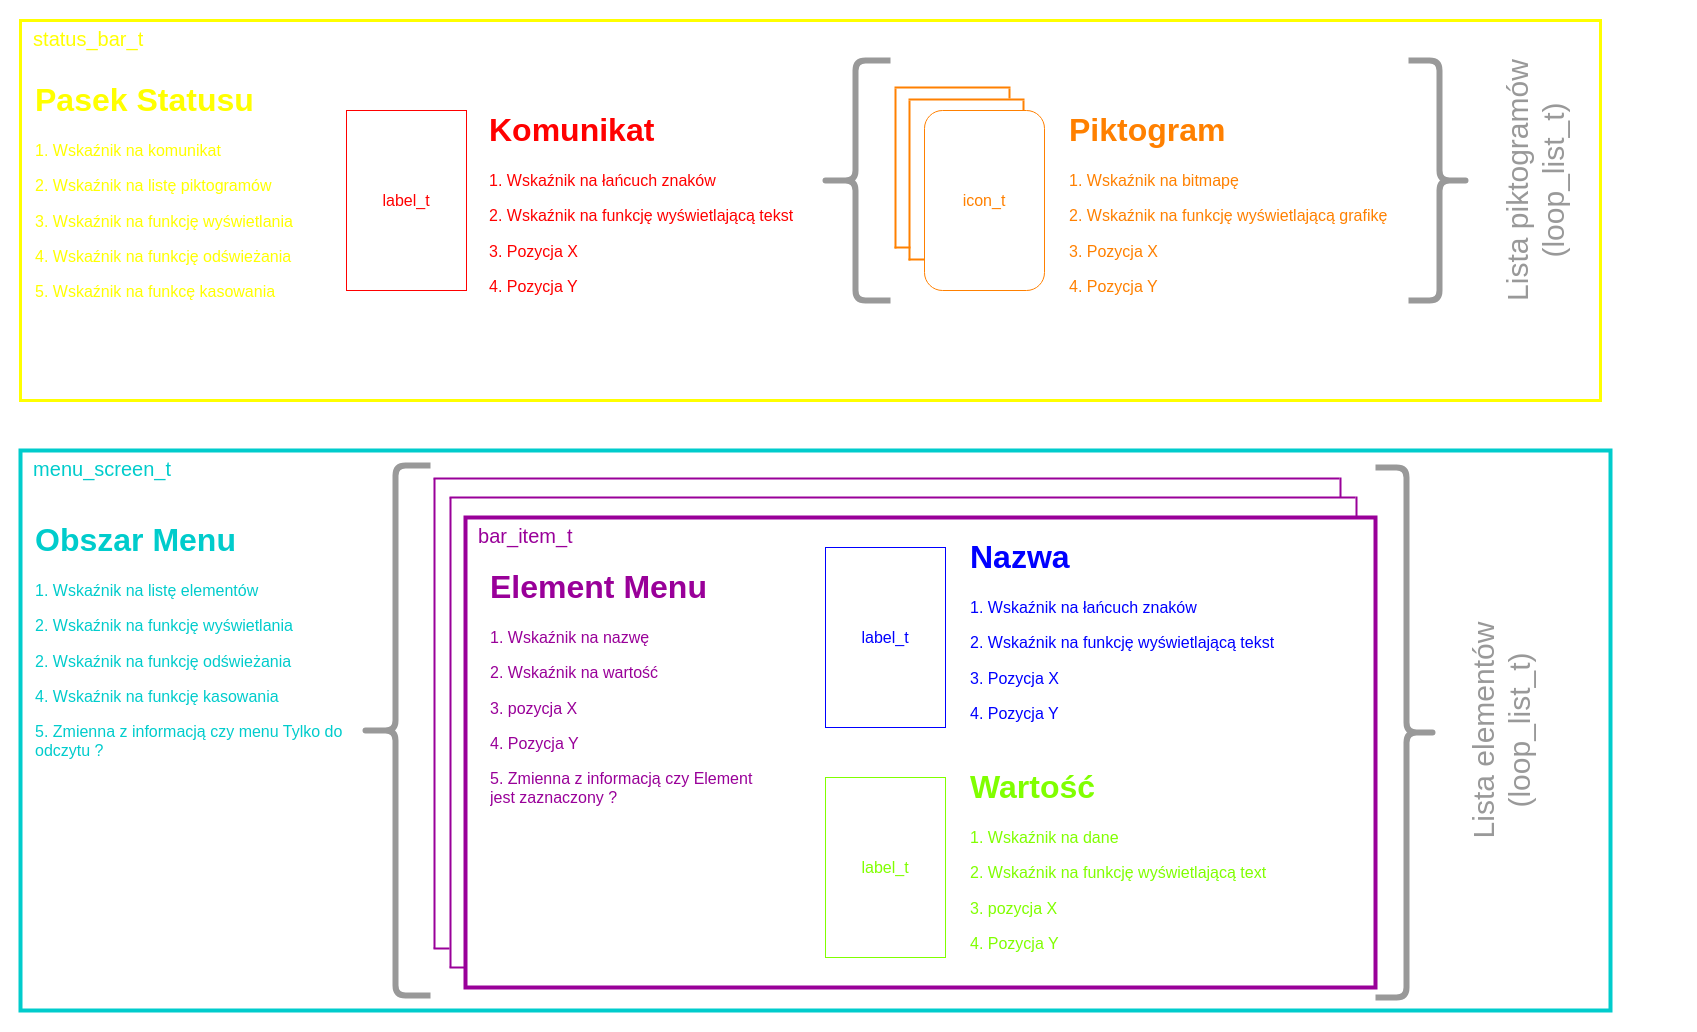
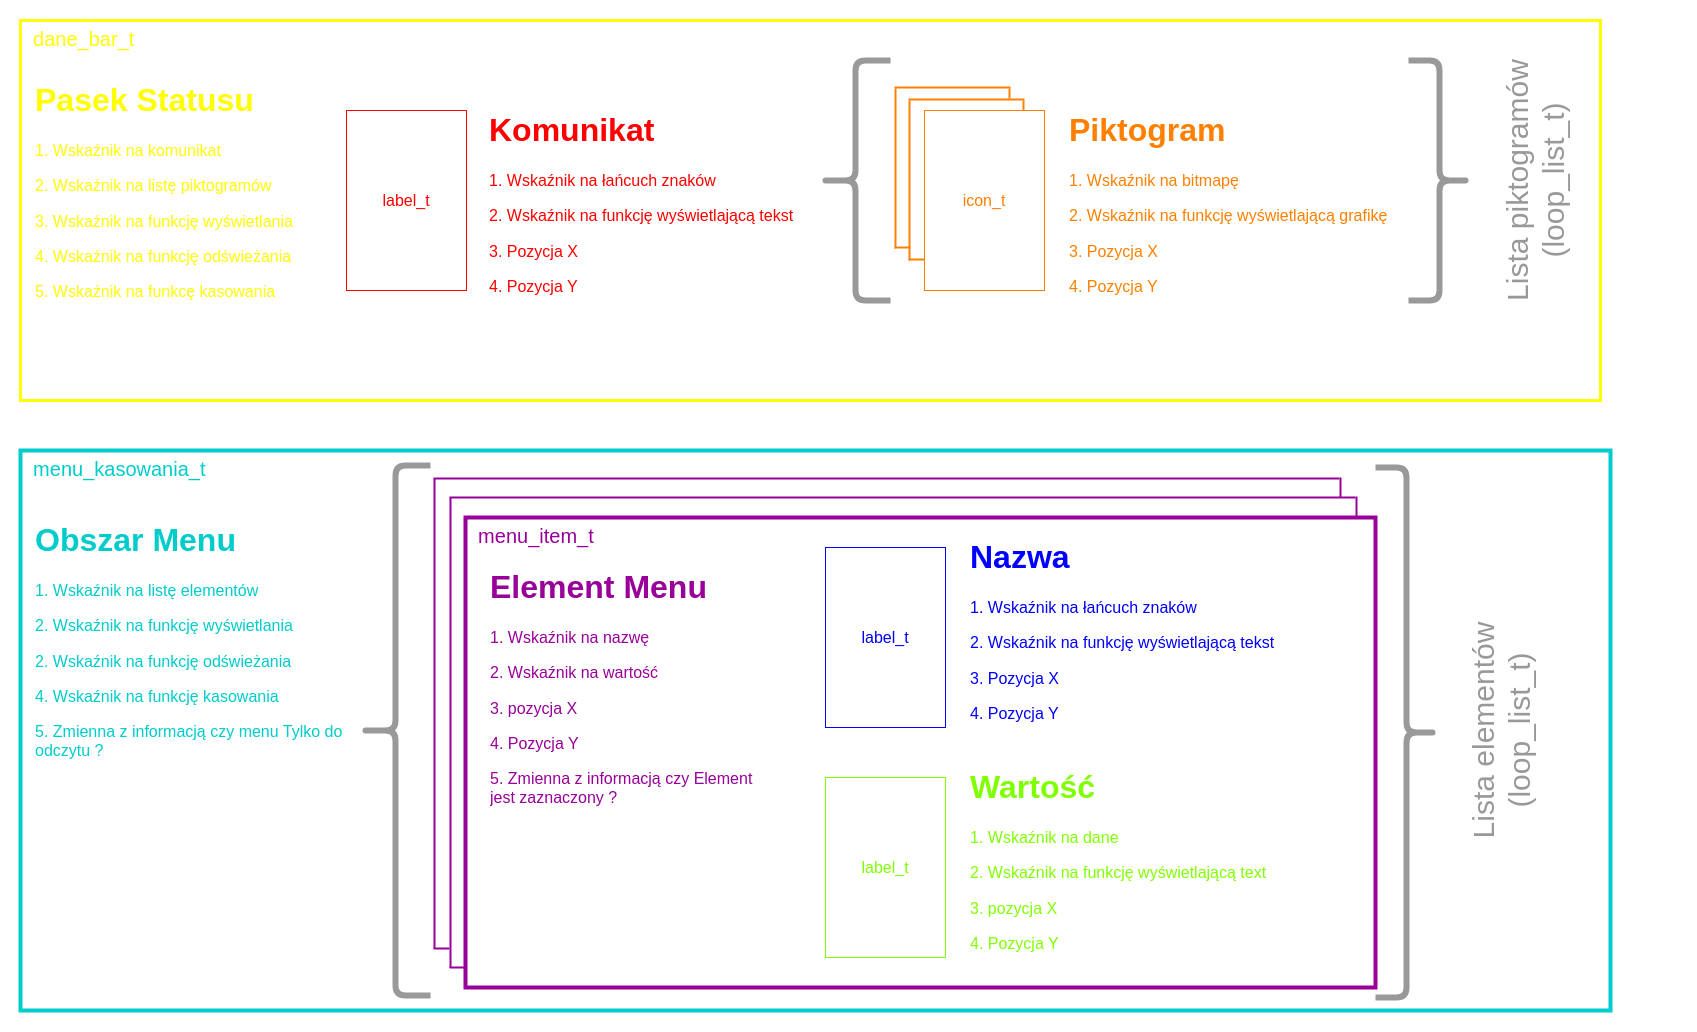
node "status_bar_t": label "status_bar_t" -> "dane_bar_t"
node "icon_t": shape rounded rectangle -> rectangle
node "menu_screen_t": label "menu_screen_t" -> "menu_kasowania_t"
node "bar_item_t": label "bar_item_t" -> "menu_item_t"
